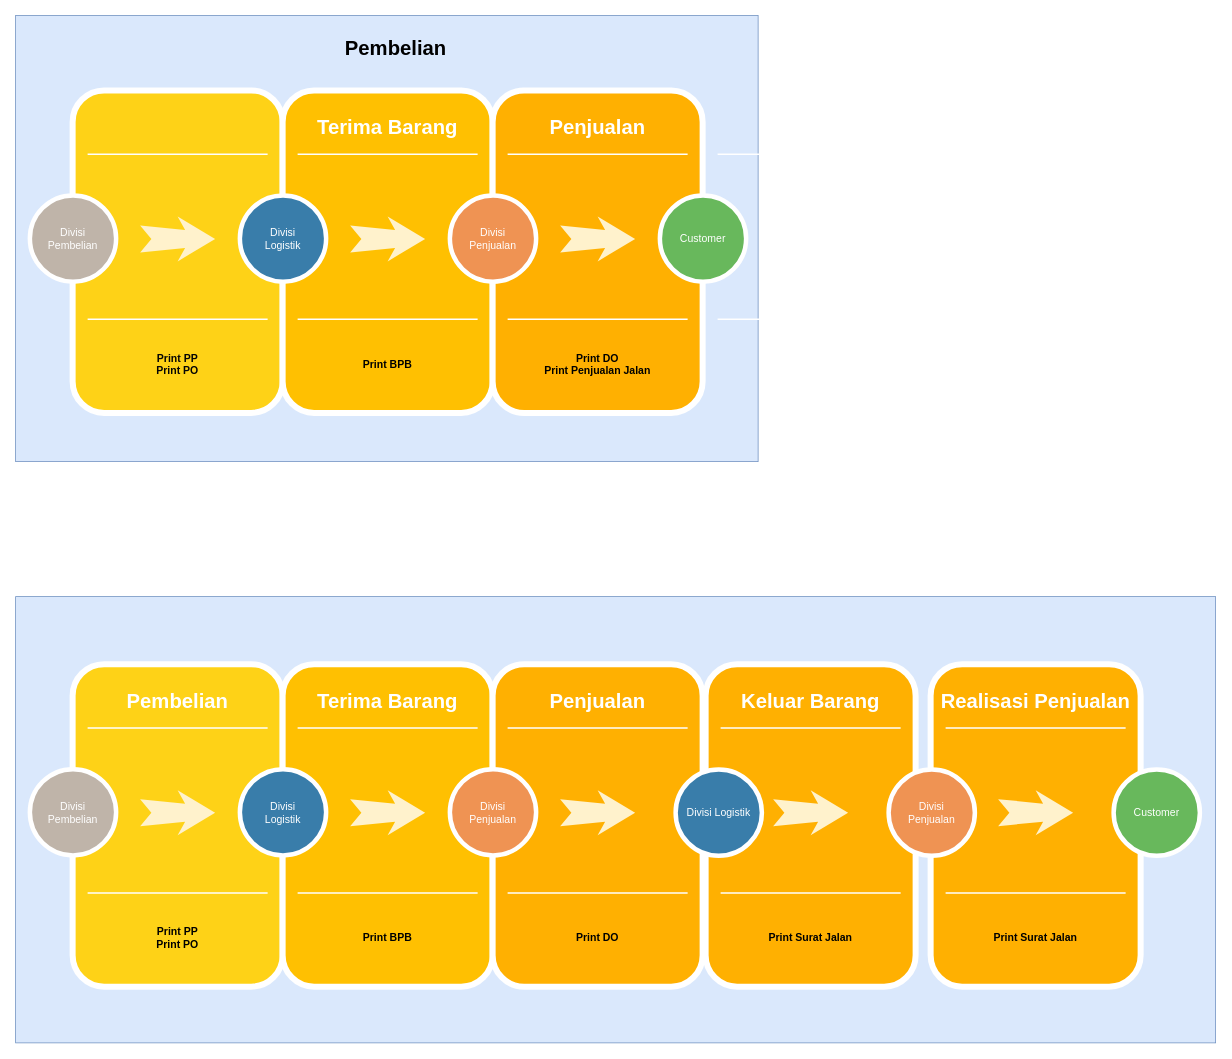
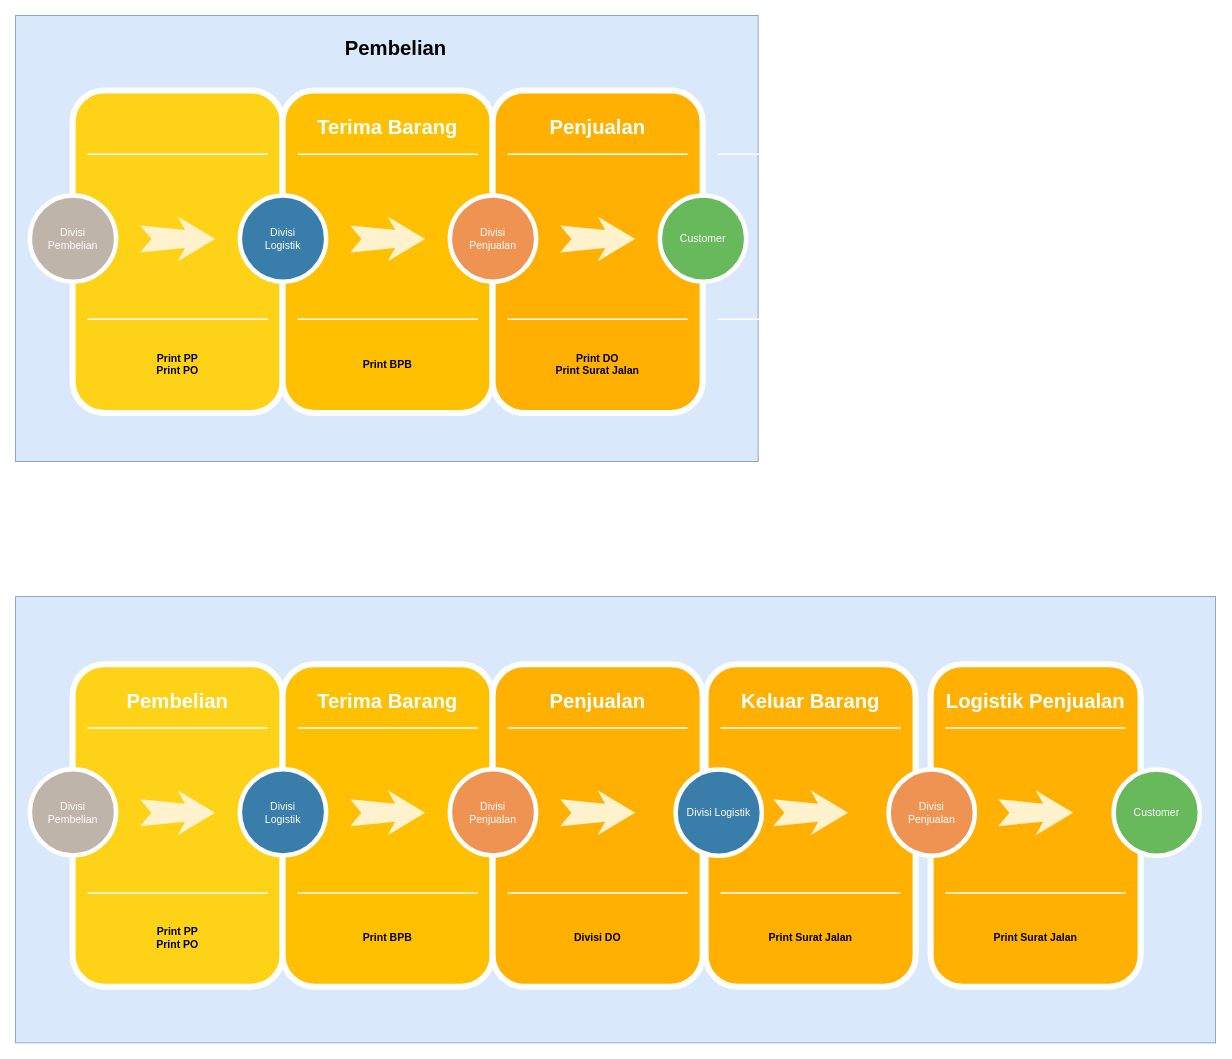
node "Print DO Print Penjualan Jalan": label "Print DO Print Penjualan Jalan" -> "Print DO Print Surat Jalan"
node "Realisasi Penjualan": label "Realisasi Penjualan" -> "Logistik Penjualan"
node "Print DO": label "Print DO" -> "Divisi DO"
